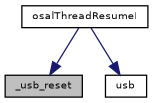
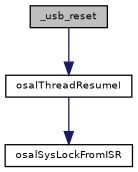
edge "osalThreadResumeI" -> "_usb_reset": reversed
node "usb": label "usb" -> "osalSysLockFromISR"
